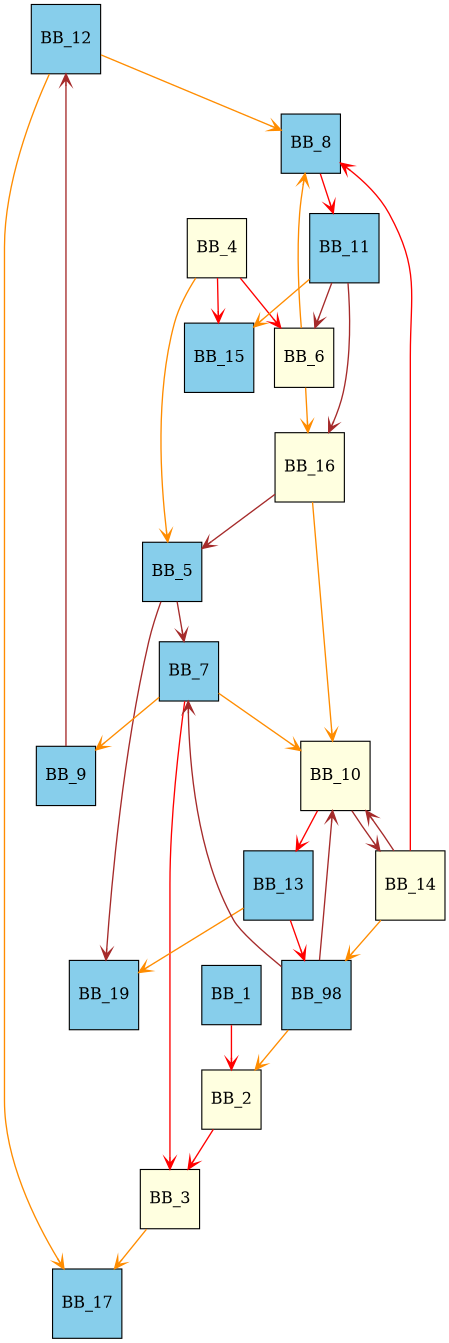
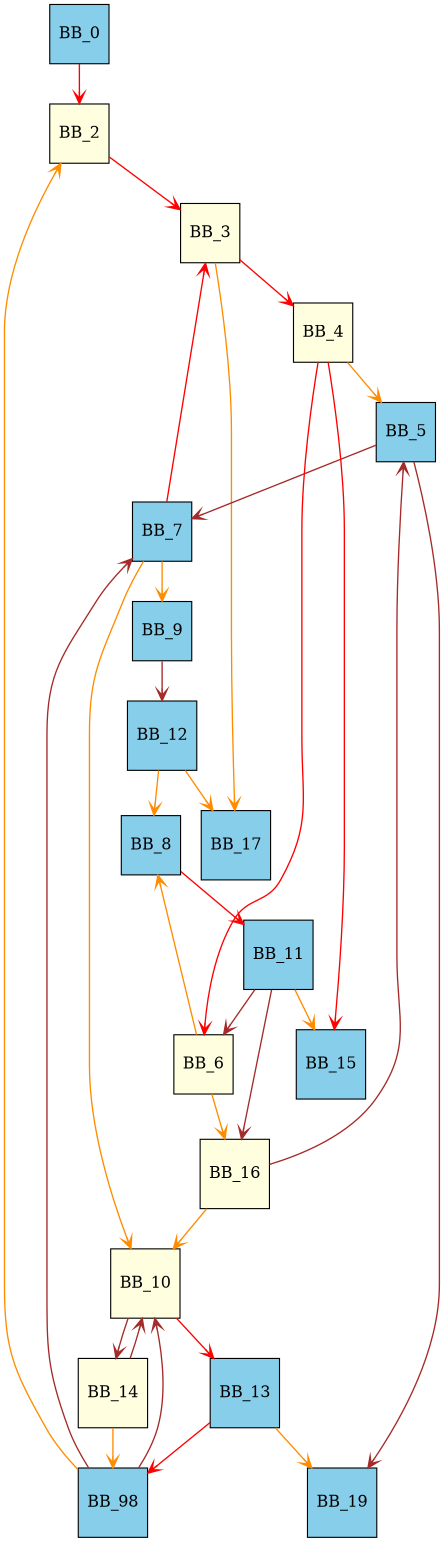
edge "BB_3" -> "BB_4": added
edge "BB_14" -> "BB_8": removed
node "BB_1": label "BB_1" -> "BB_0"
